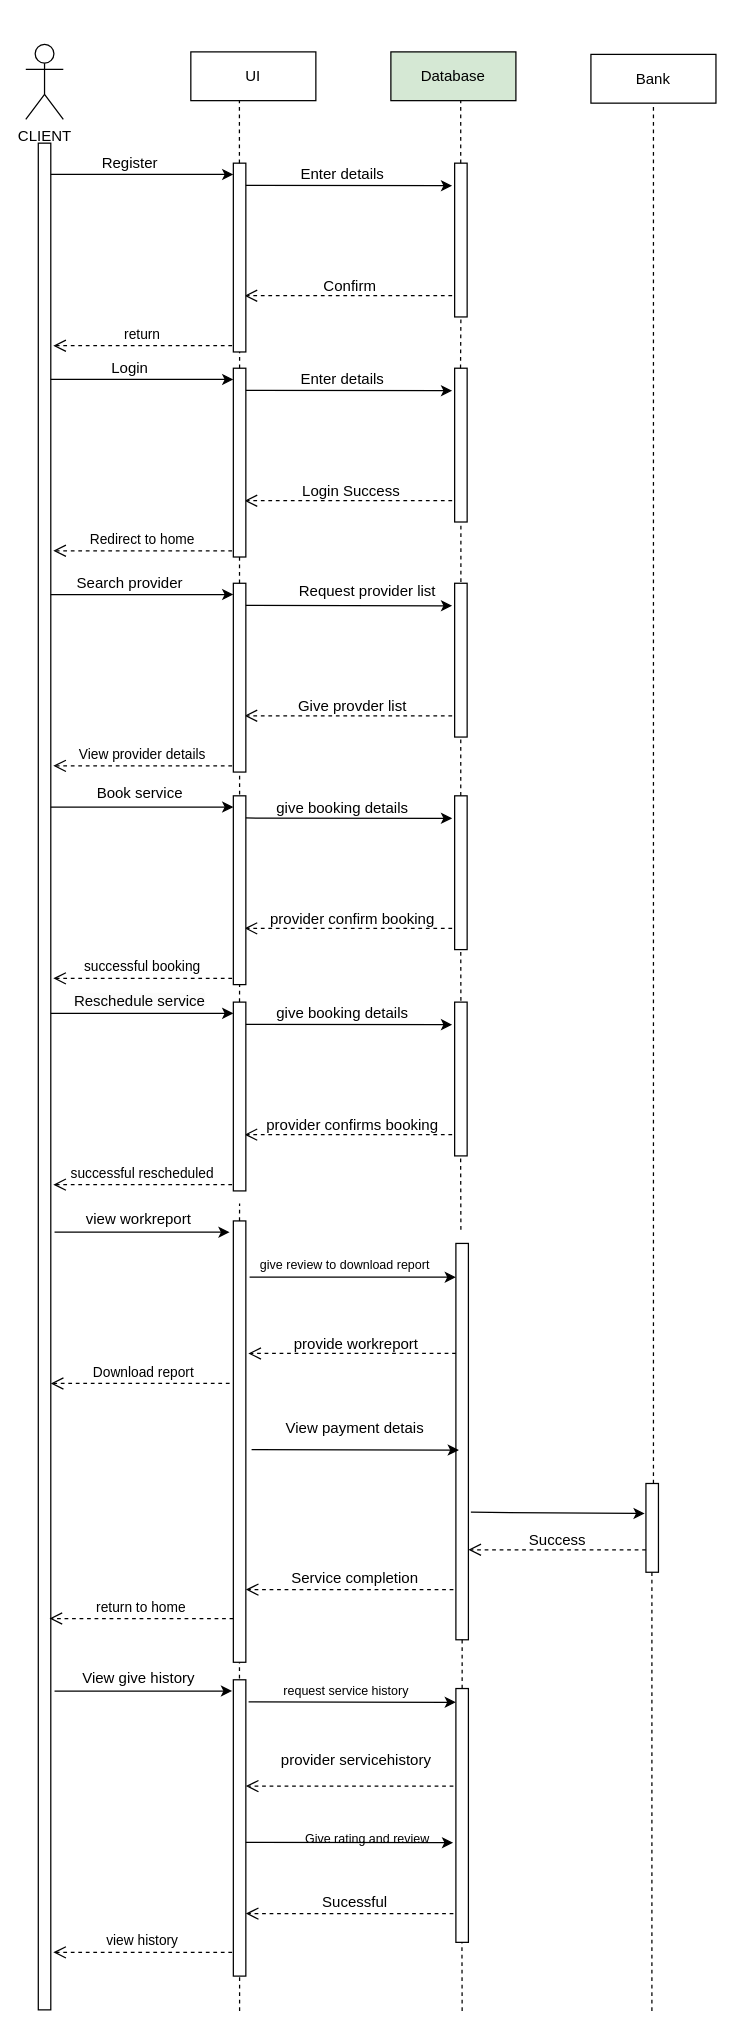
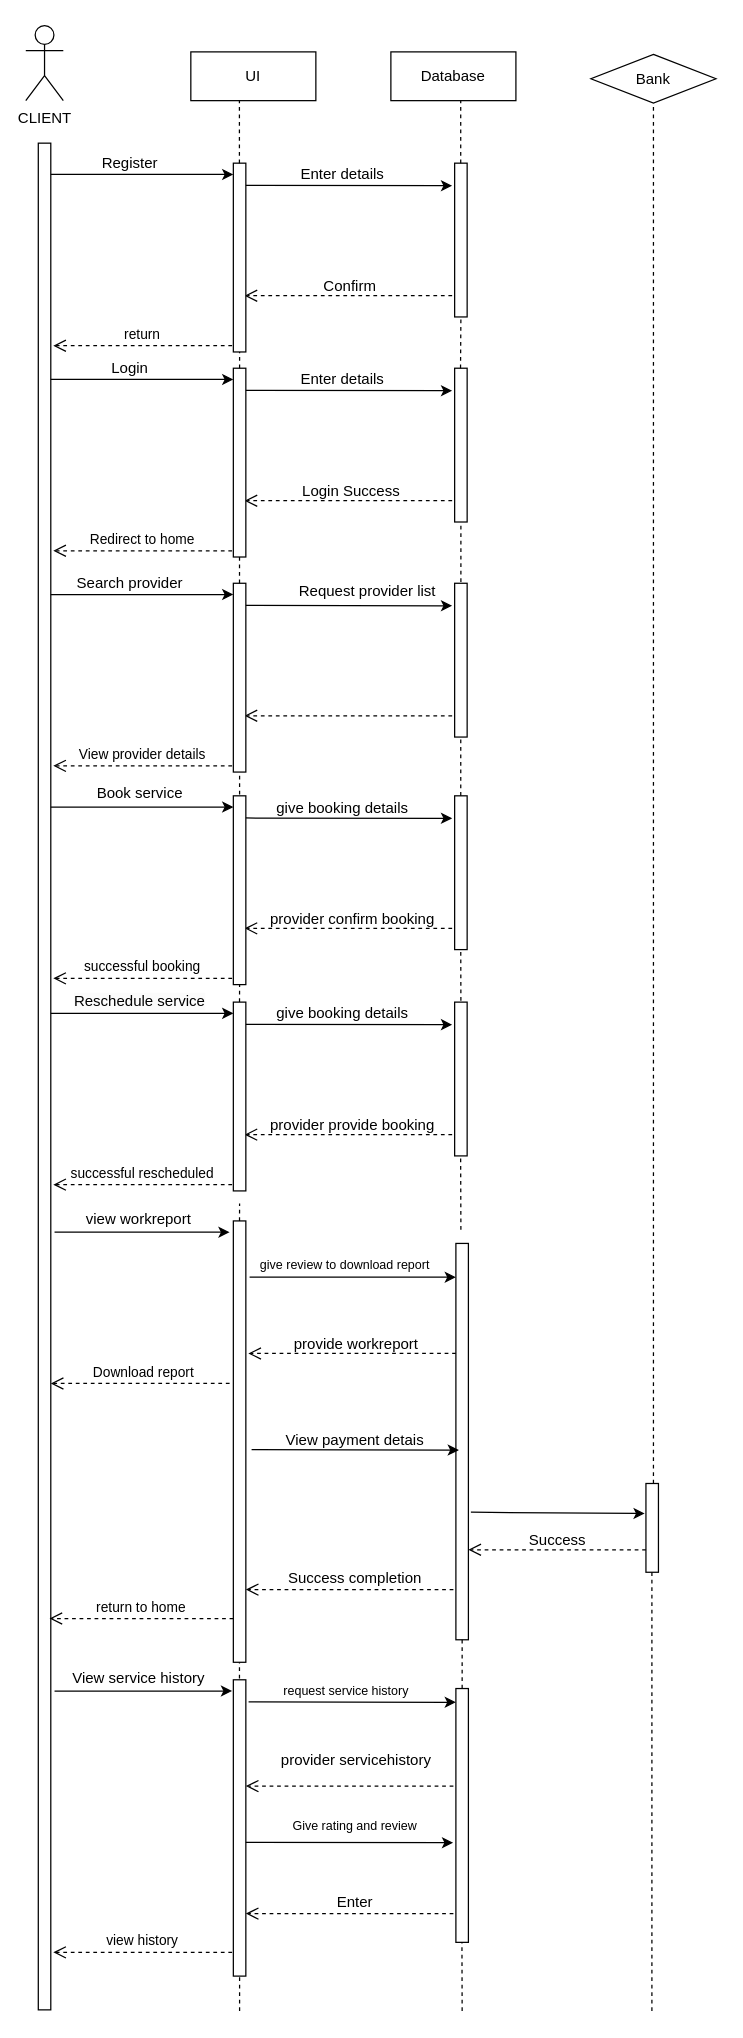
node "Database": fillcolor #d5e8d4 -> #ffffff
node "Bank": shape rectangle -> diamond
node "CLIENT": moved (44, 82) -> (44, 63)
node "Give provder list": removed
node "provider confirms booking": label "provider confirms booking" -> "provider provide booking"
node "View payment detais": moved (354, 1428) -> (354, 1441)
node "Service completion": label "Service completion" -> "Success completion"
node "View give history": label "View give history" -> "View service history"
node "Give rating and review": moved (367, 1838) -> (354, 1826)
node "Sucessful": label "Sucessful" -> "Enter"
